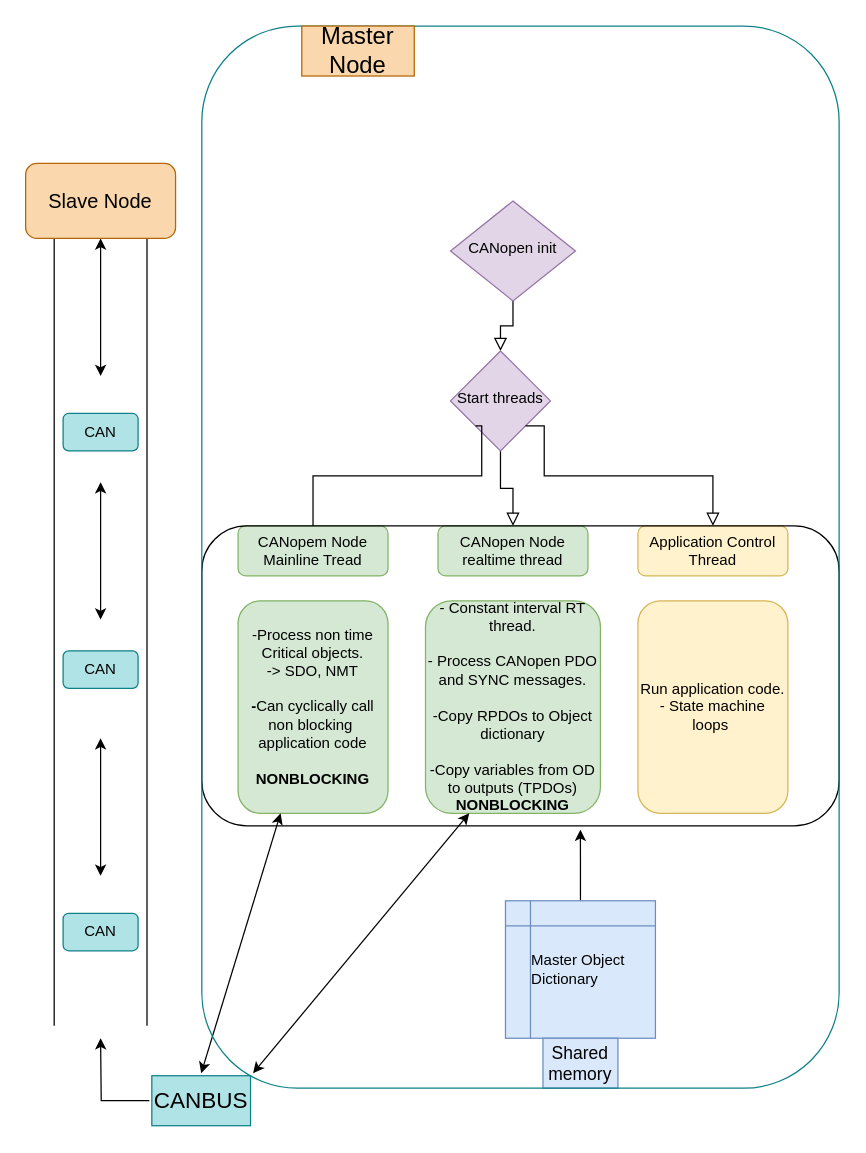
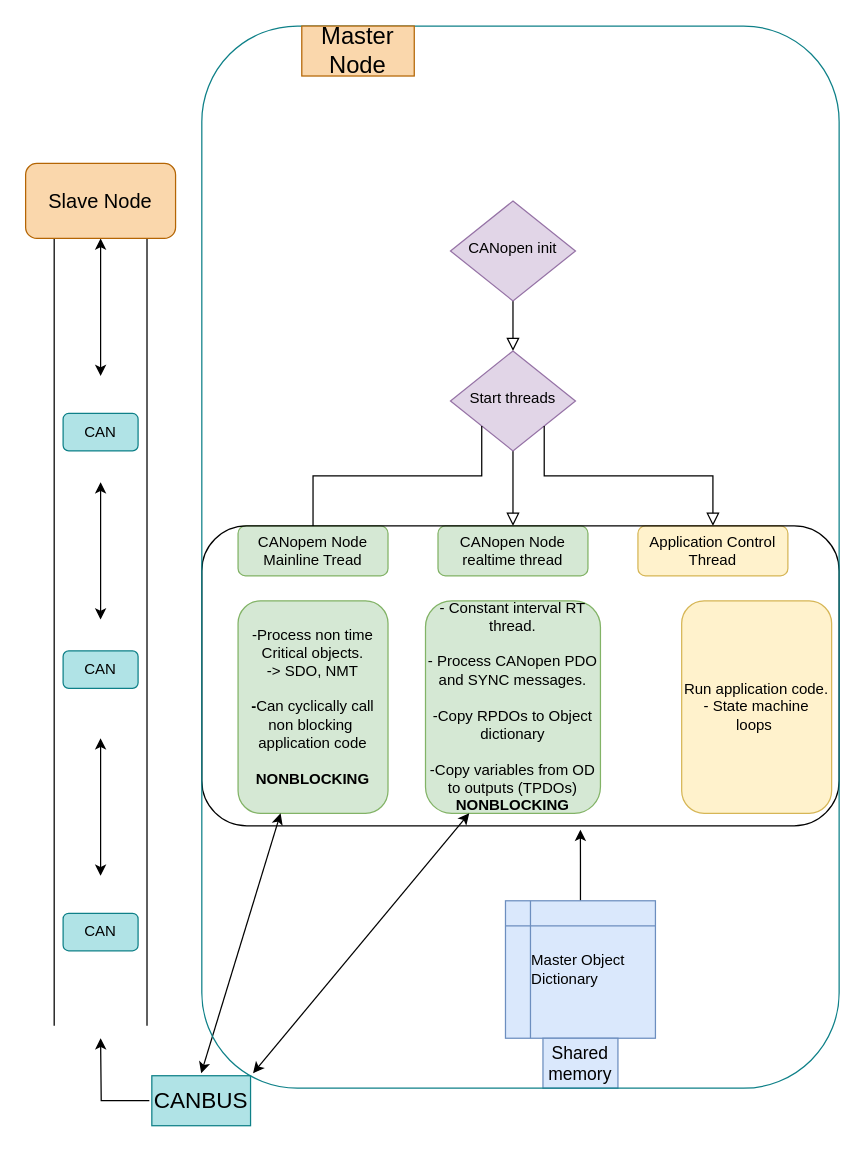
node "Start threads": size 100x100 -> 125x100
node "Run application code. - State machine loops": moved (713, 707) -> (757, 707)
